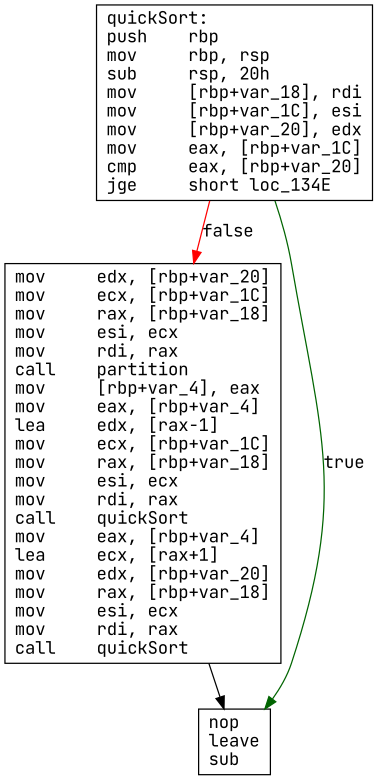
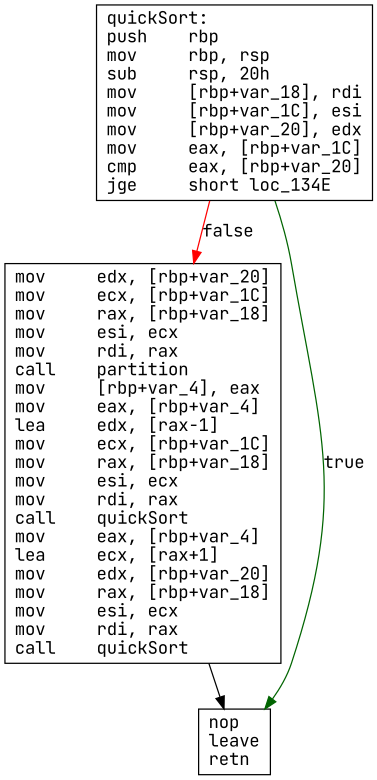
node "nop leave sub": label "nop leave sub" -> "nop leave retn"
